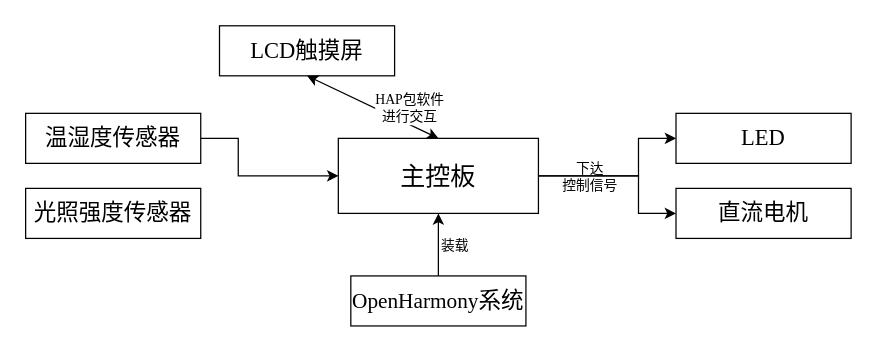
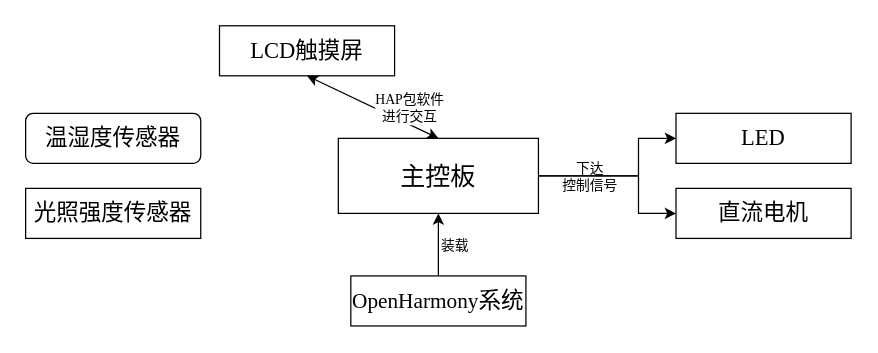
node "温湿度传感器": shape rectangle -> rounded rectangle
edge "温湿度传感器" -> "主控板": removed
